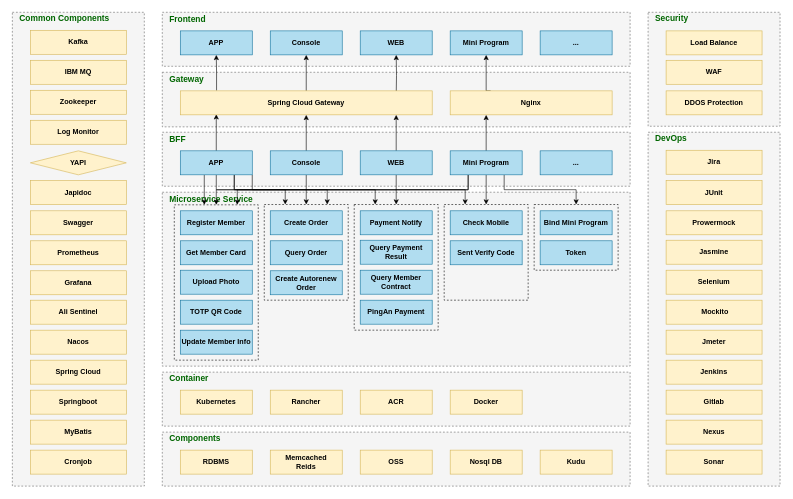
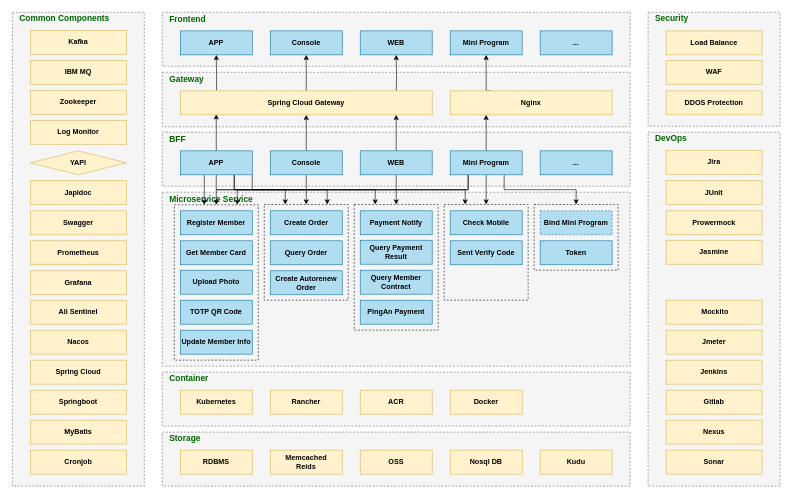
node "Bind Mini Program": style solid -> dashed
node "Selenium": removed
node "Components": label "Components" -> "Storage"
